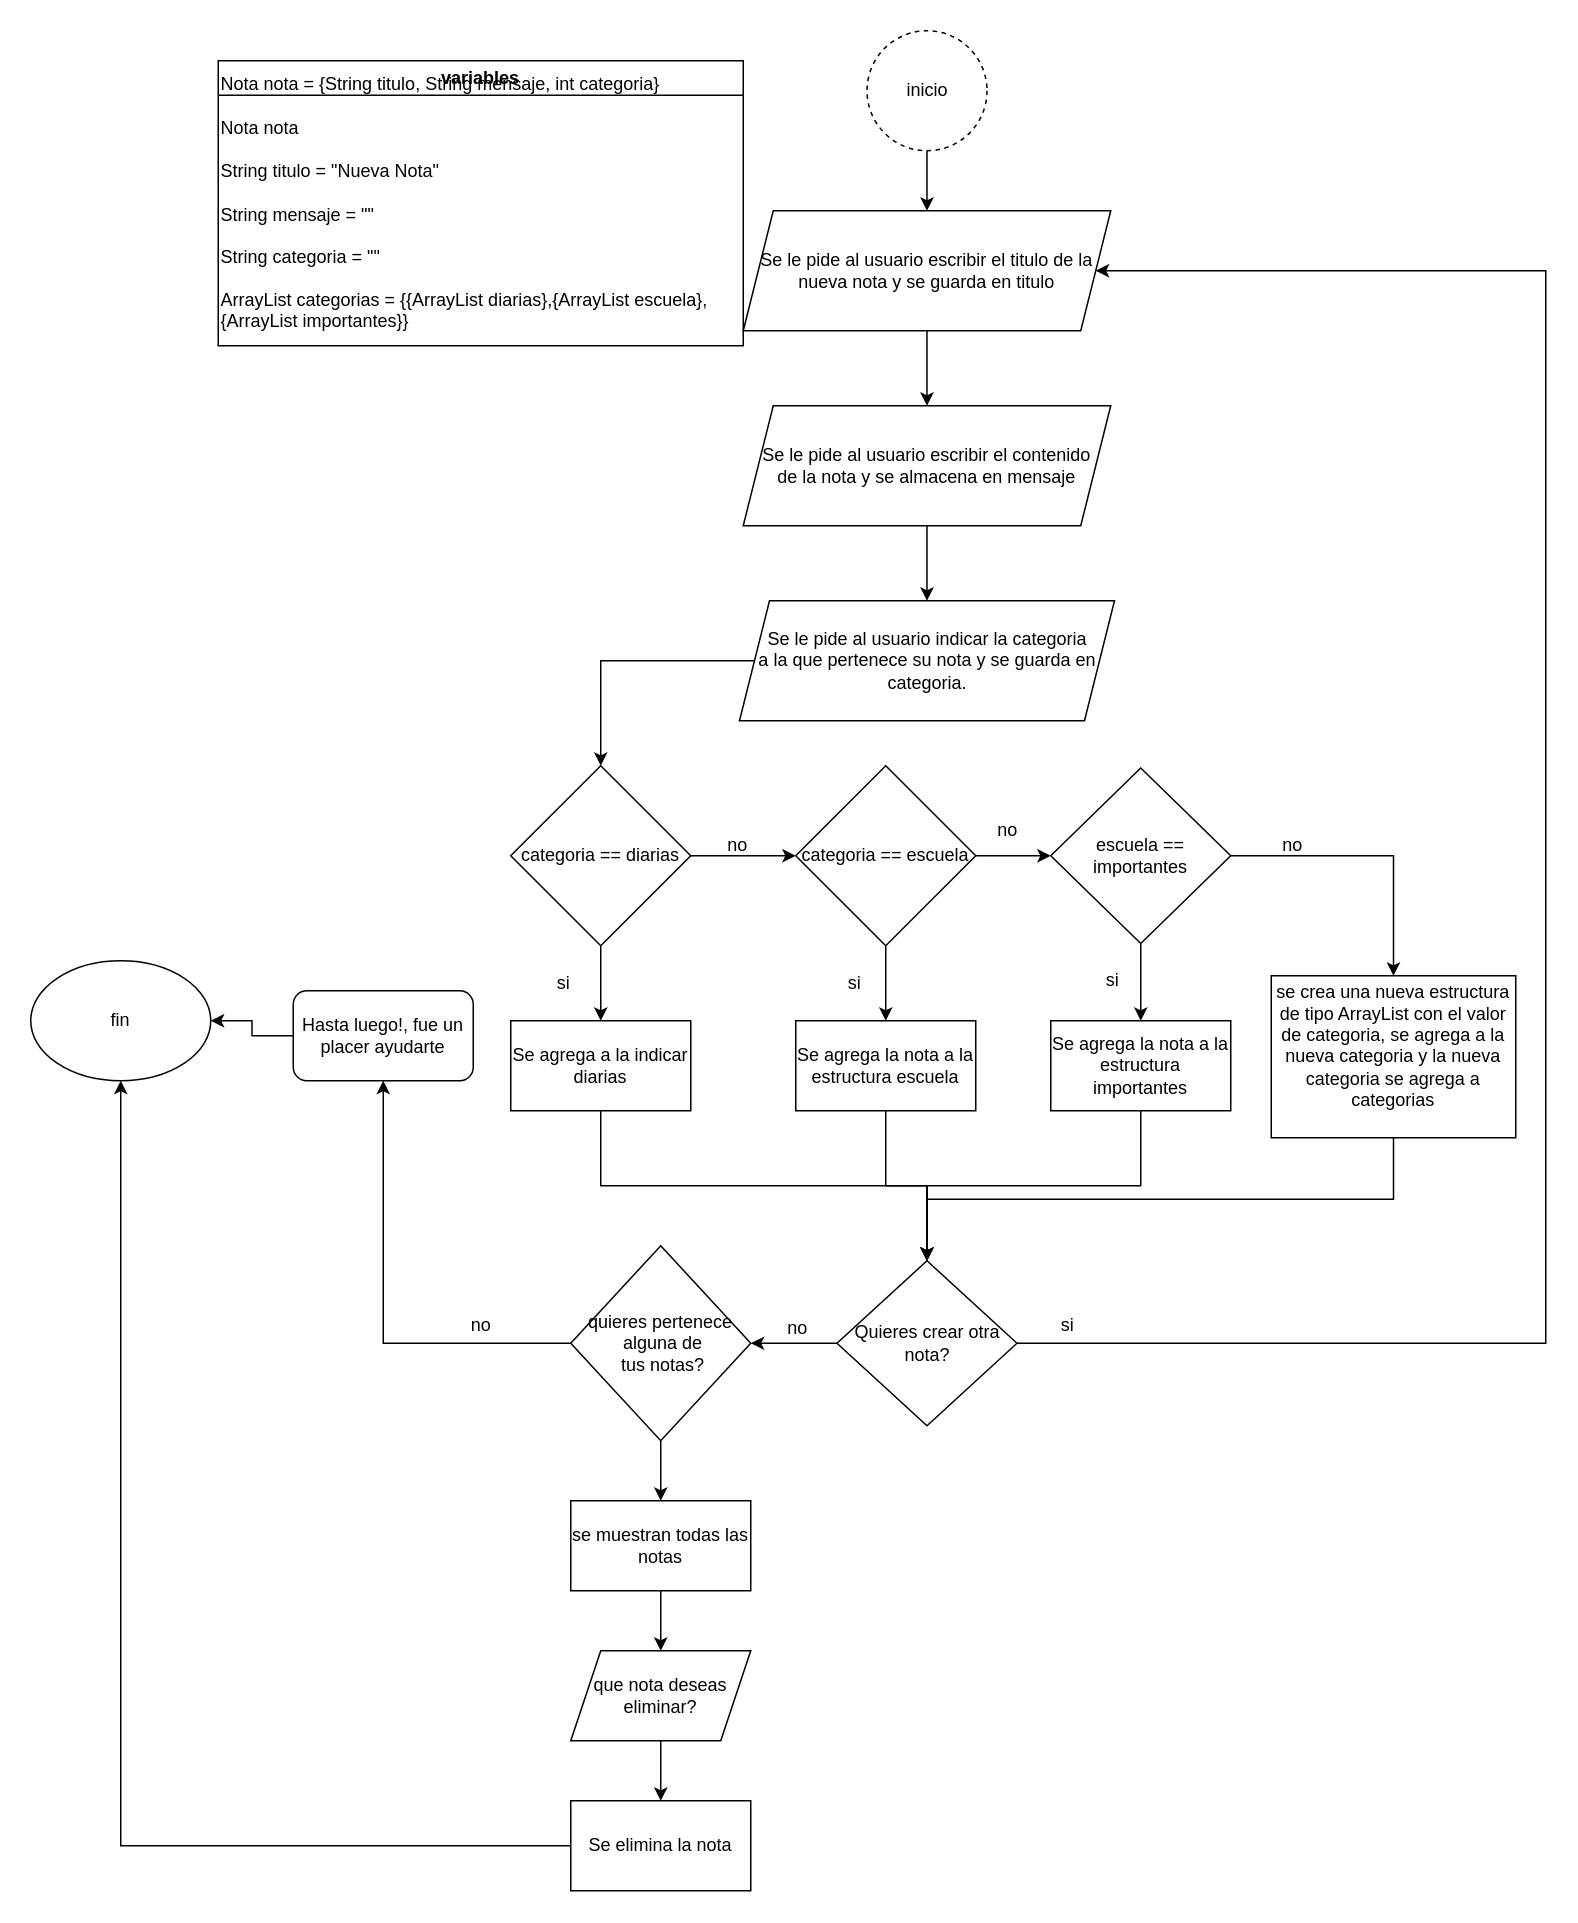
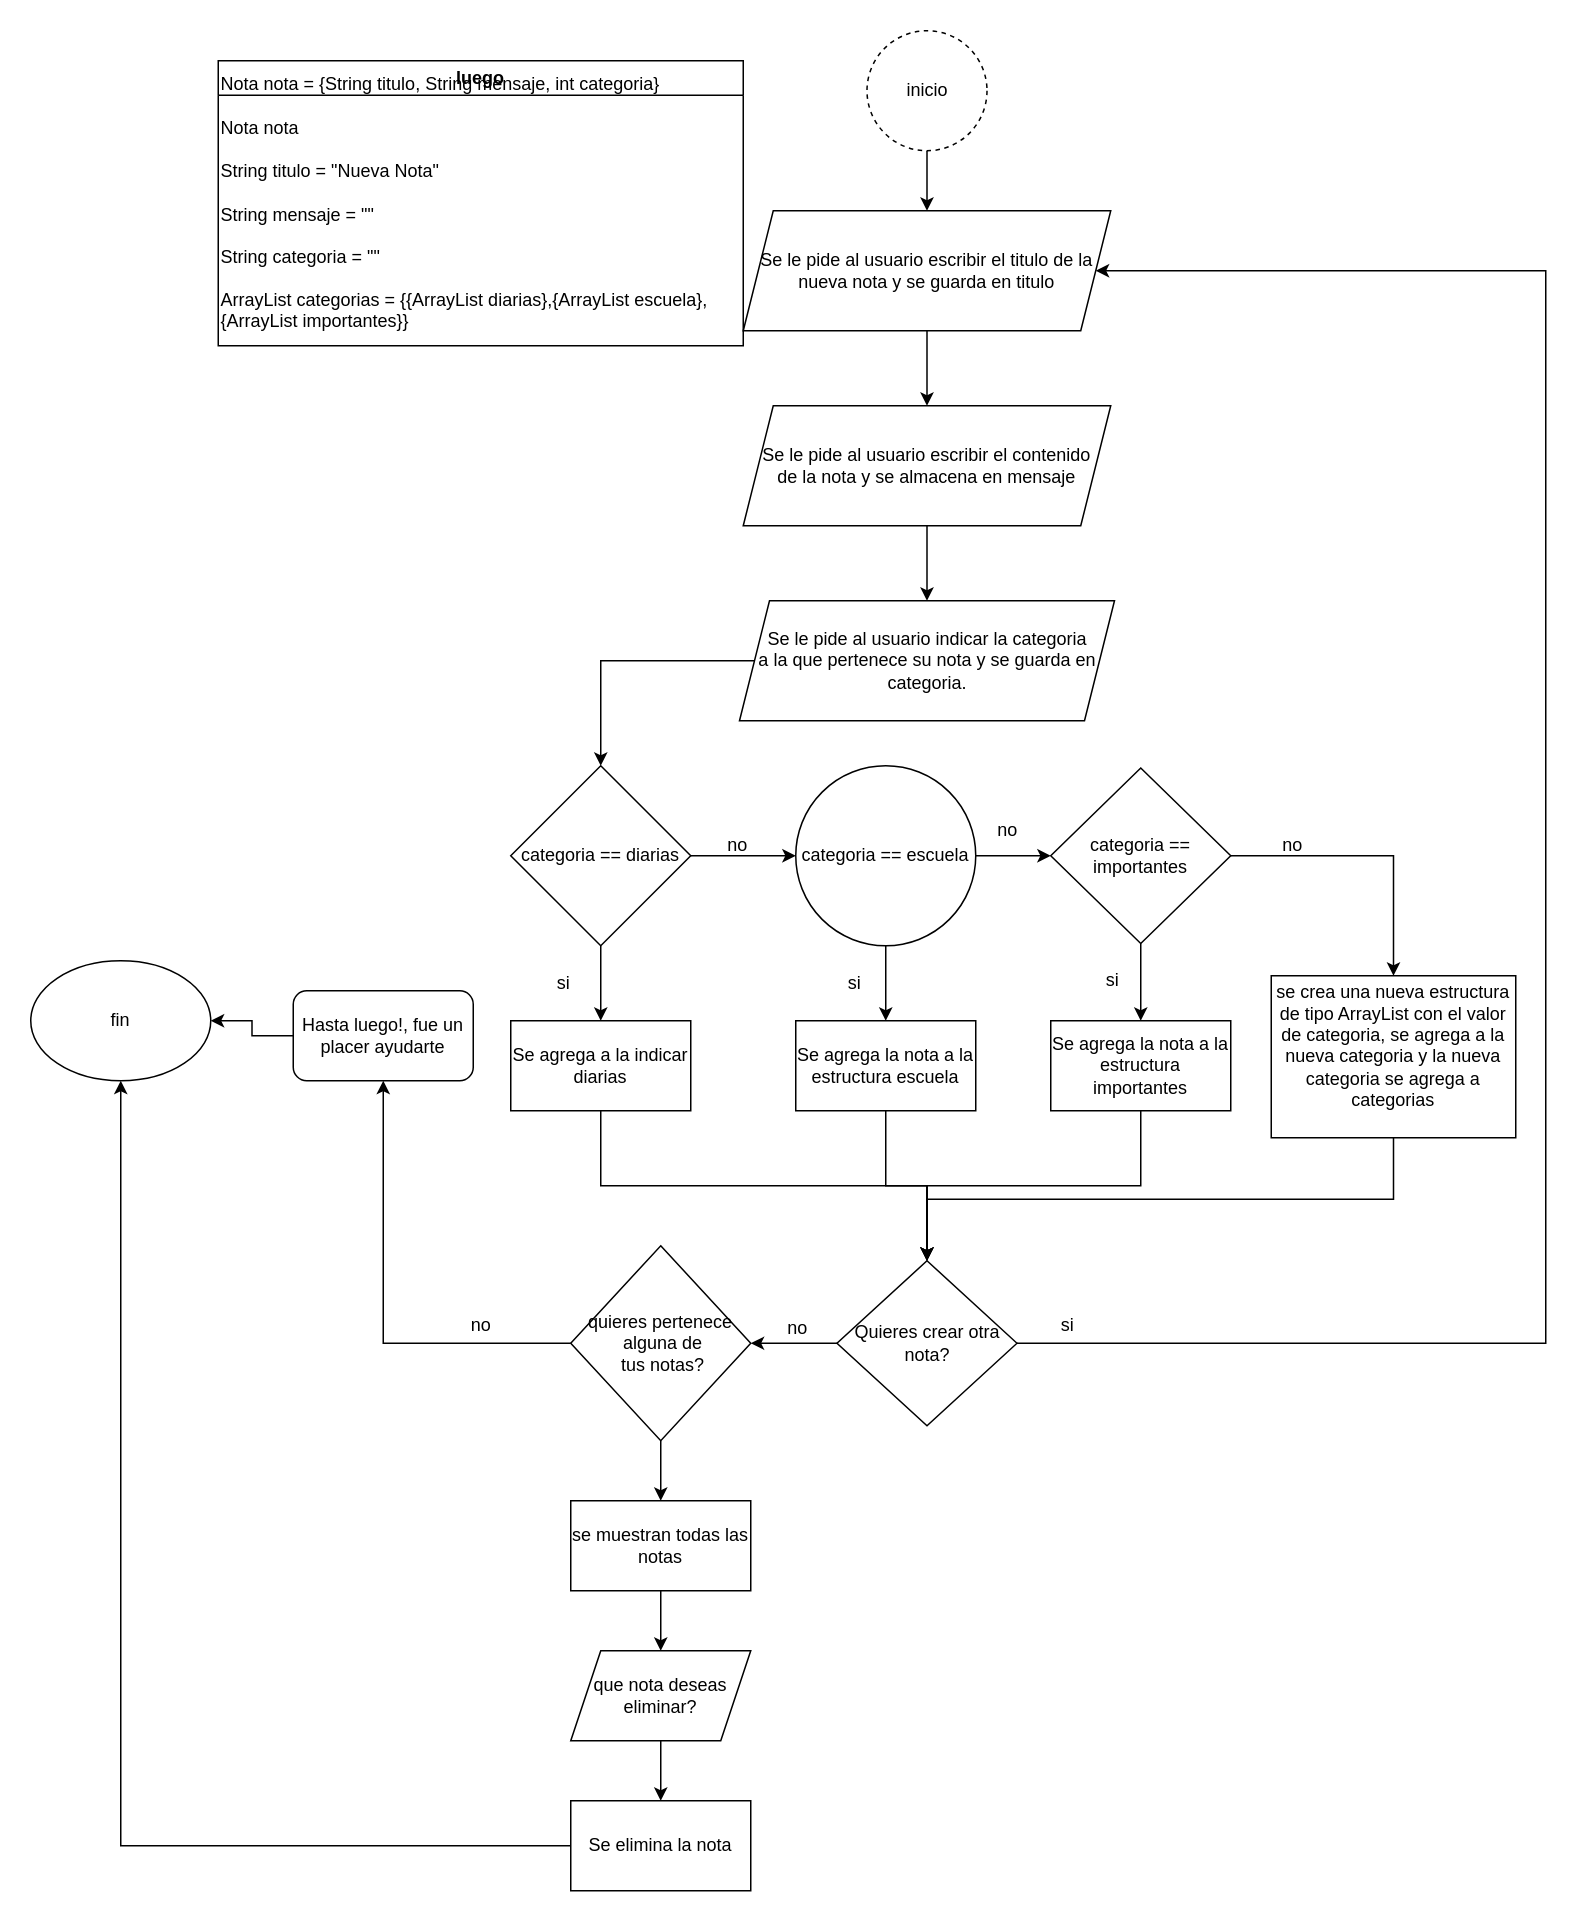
node "variables": label "variables" -> "luego"
node "categoria == escuela": shape diamond -> ellipse
node "escuela == importantes": label "escuela == importantes" -> "categoria == importantes"
